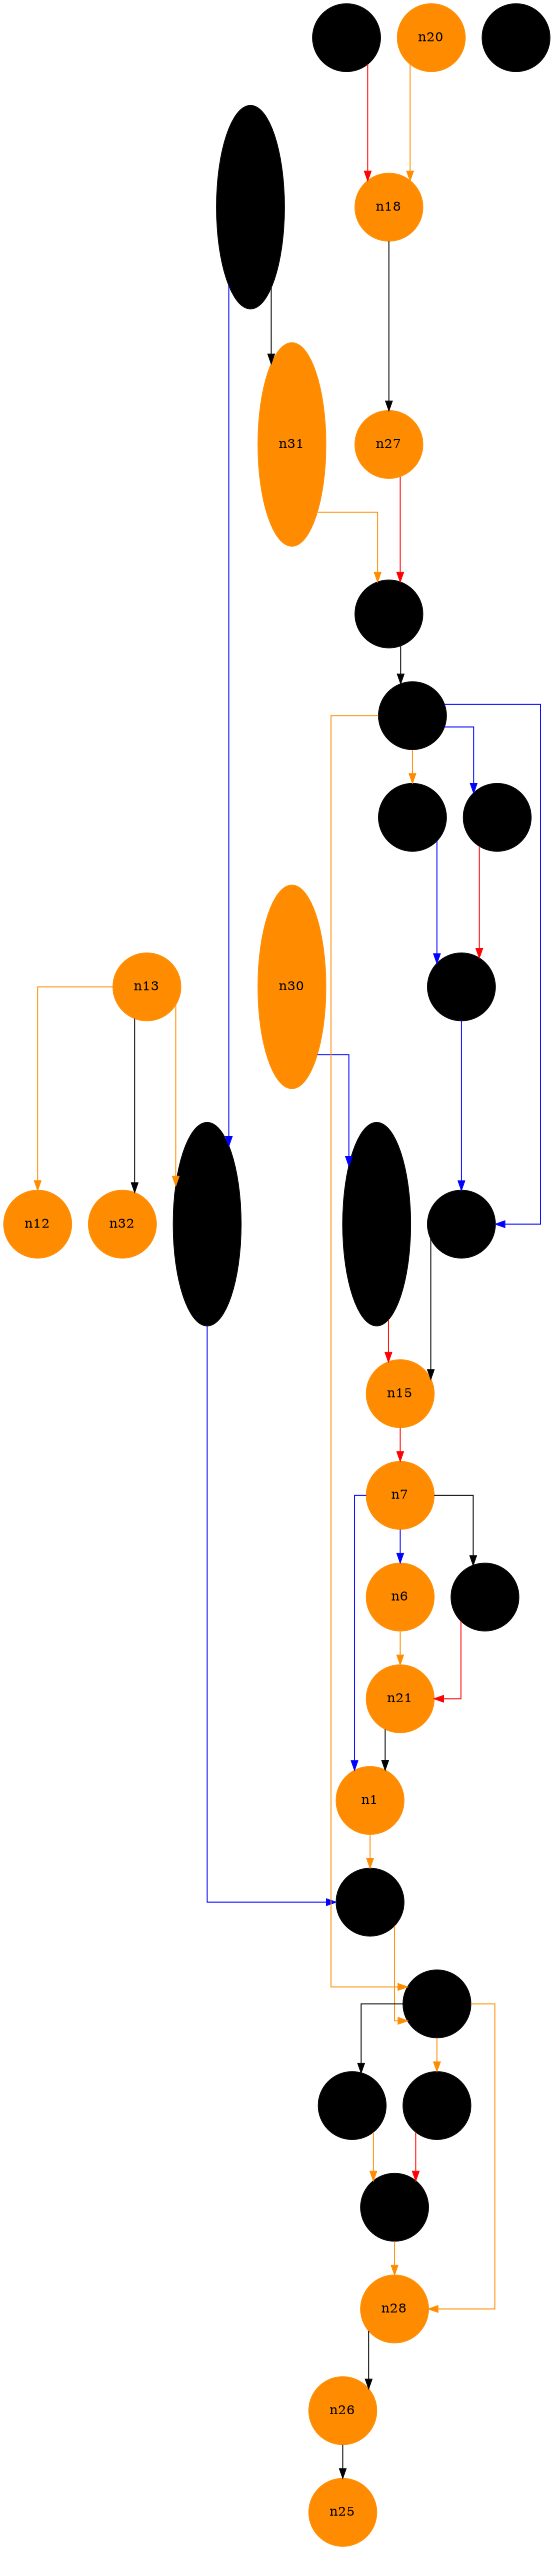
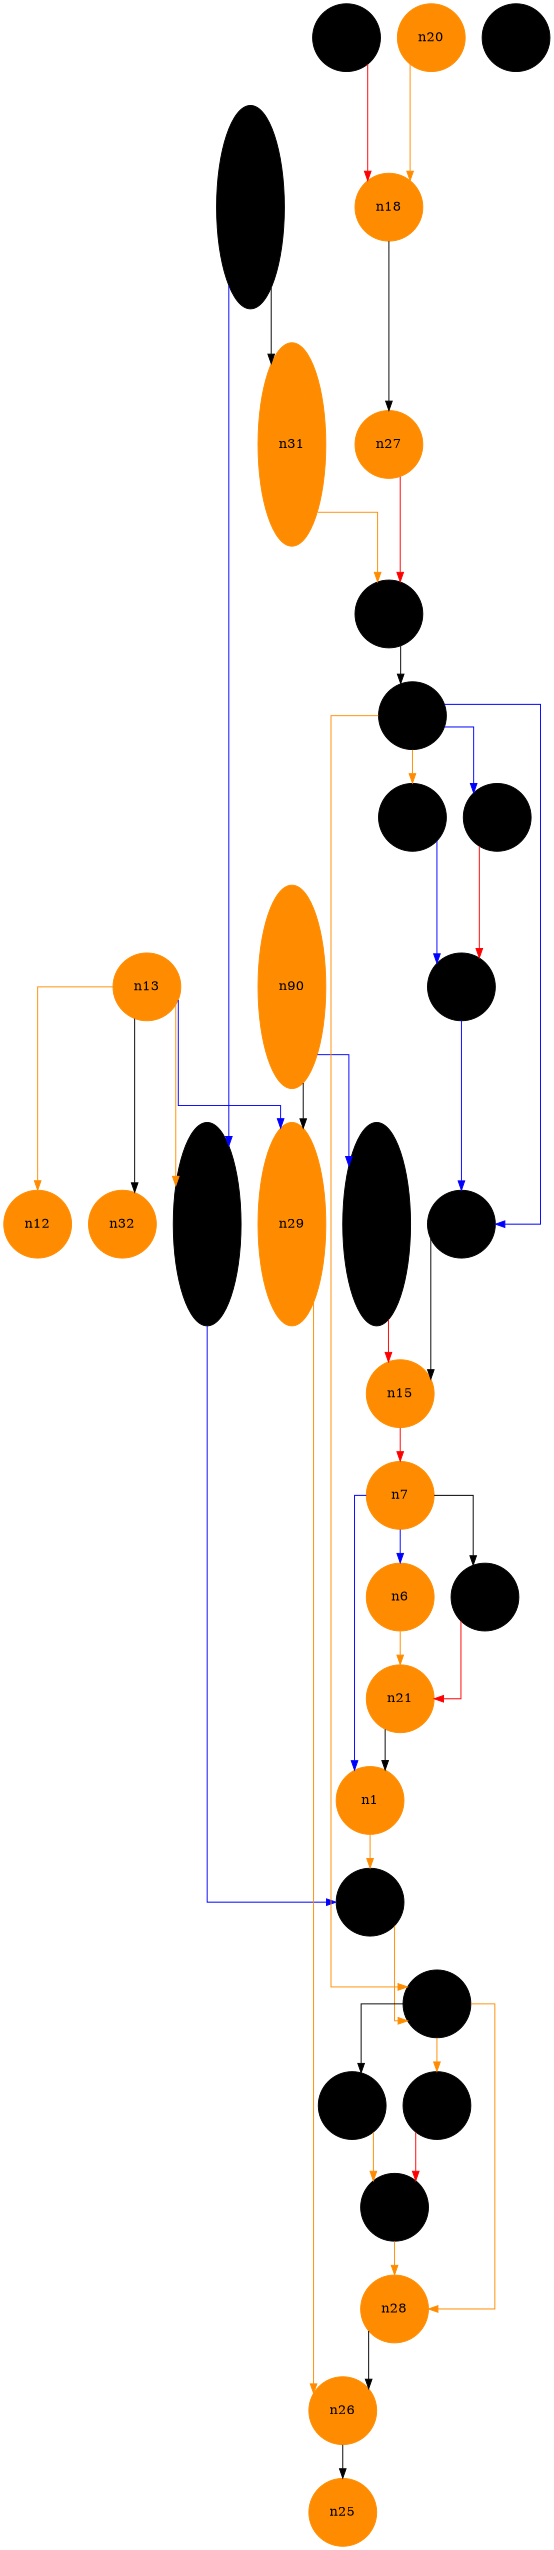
node "n30": label "n30" -> "n90"
node "n29": added
